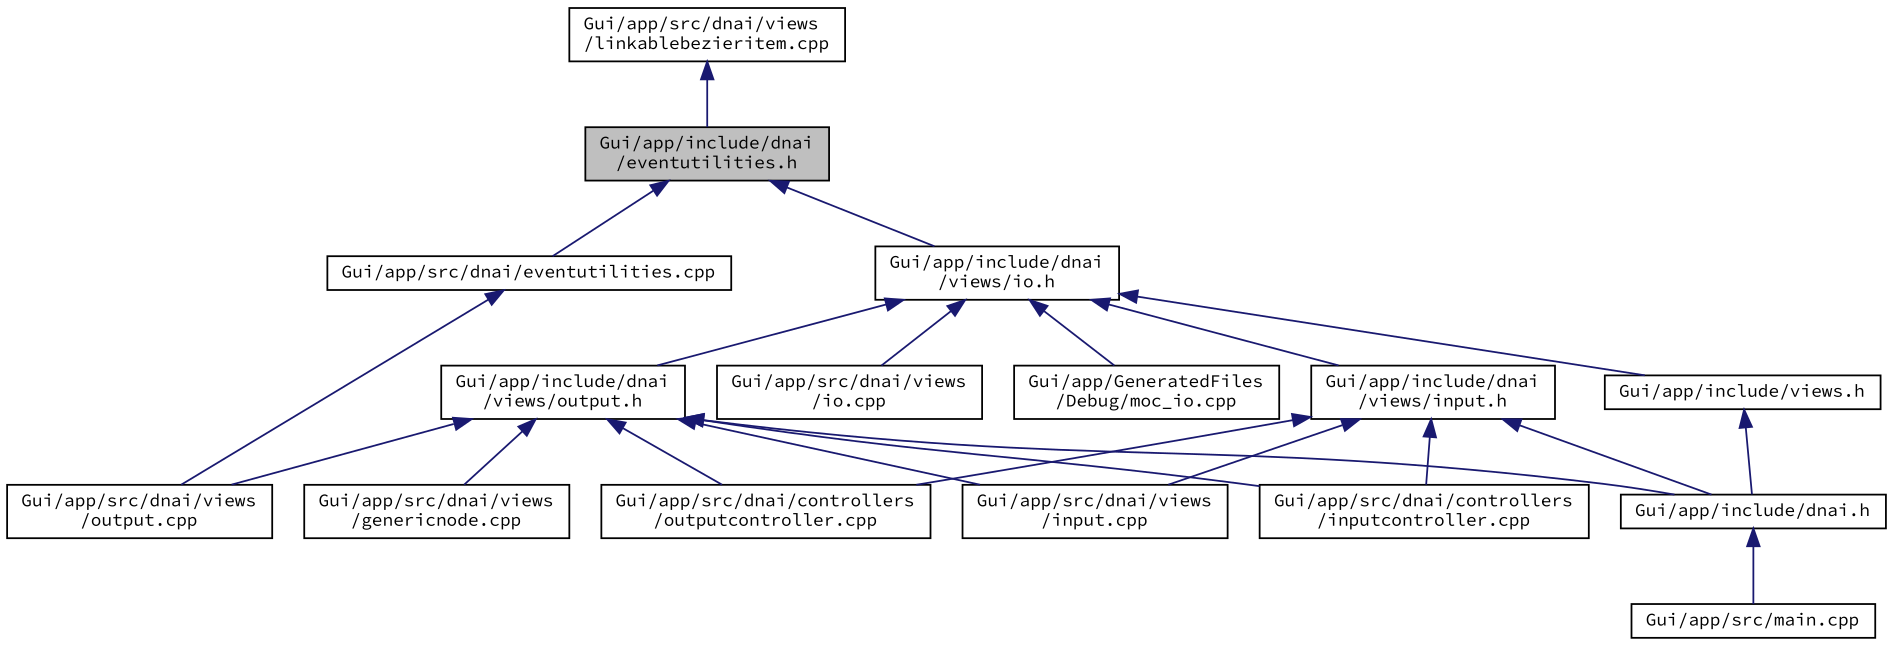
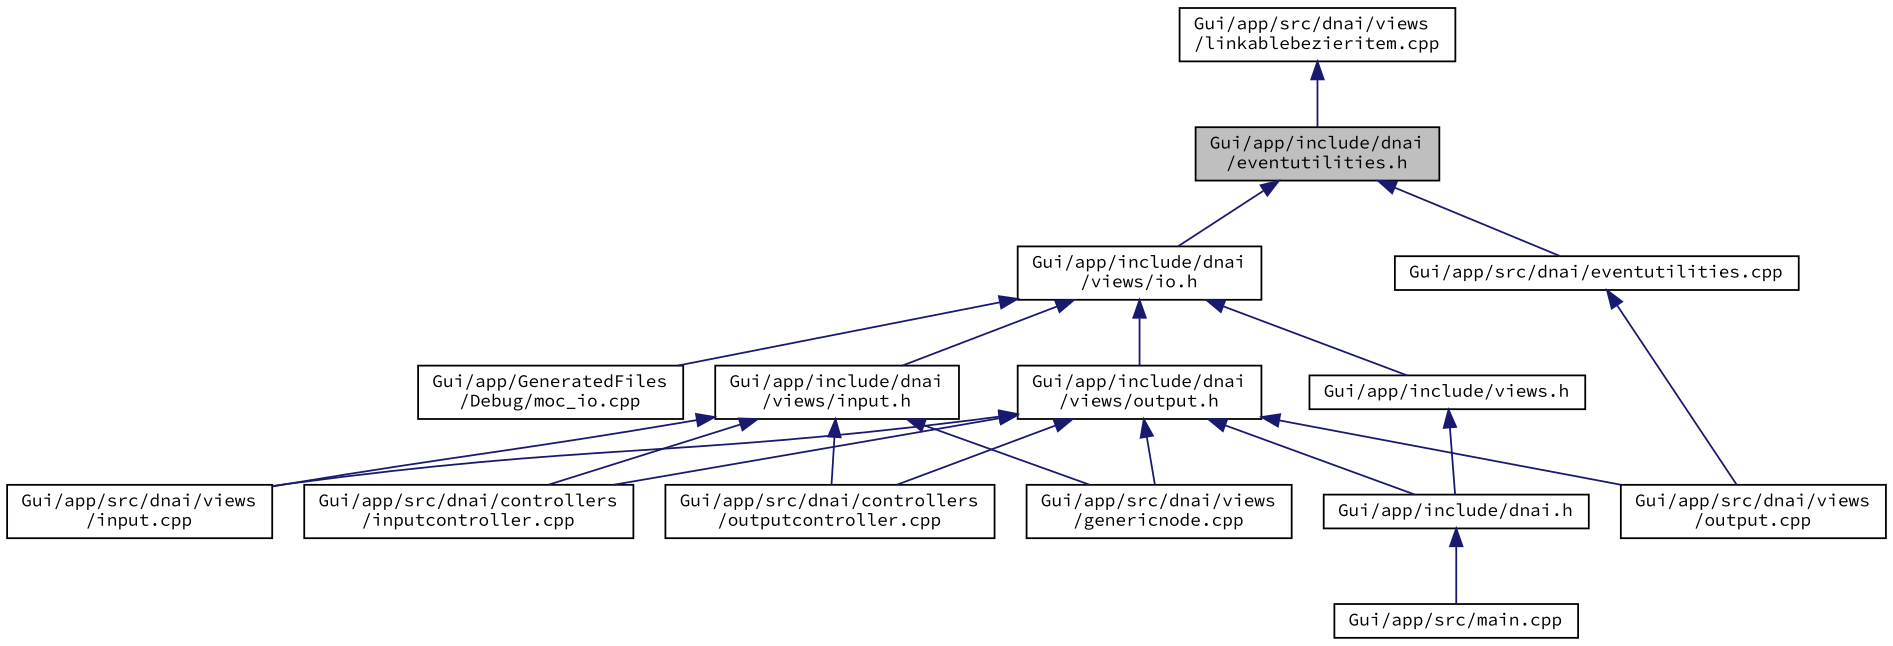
node "Gui/app/src/dnai/views /io.cpp": removed
edge "Gui/app/include/dnai.h" -> "Gui/app/include/dnai /views/input.h": now "Gui/app/src/dnai/views /genericnode.cpp" -> "Gui/app/include/dnai /views/input.h"
